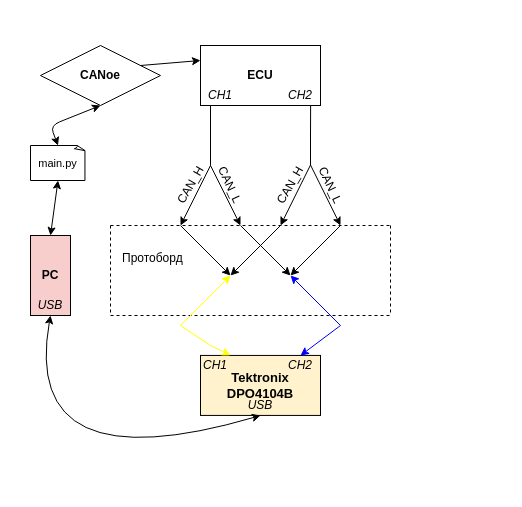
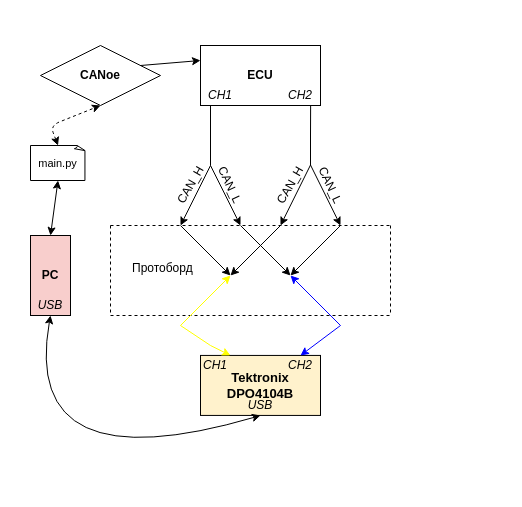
edge "CANoe" -- "main.py": style solid -> dashed
node "Протоборд": moved (161, 259) -> (171, 269)
